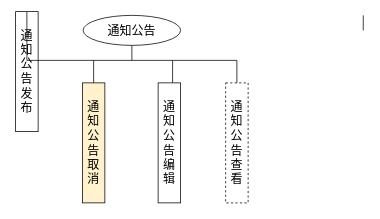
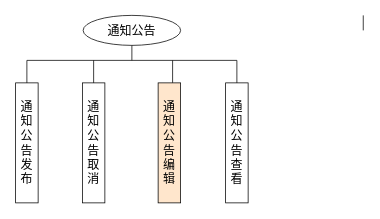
node "通知公告发布": moved (27, 72) -> (27, 143)
node "通知公告取消": fillcolor #fff2cc -> #ffffff
node "通知公告编辑": fillcolor #ffffff -> #ffe6cc
node "通知公告查看": style dashed -> solid
